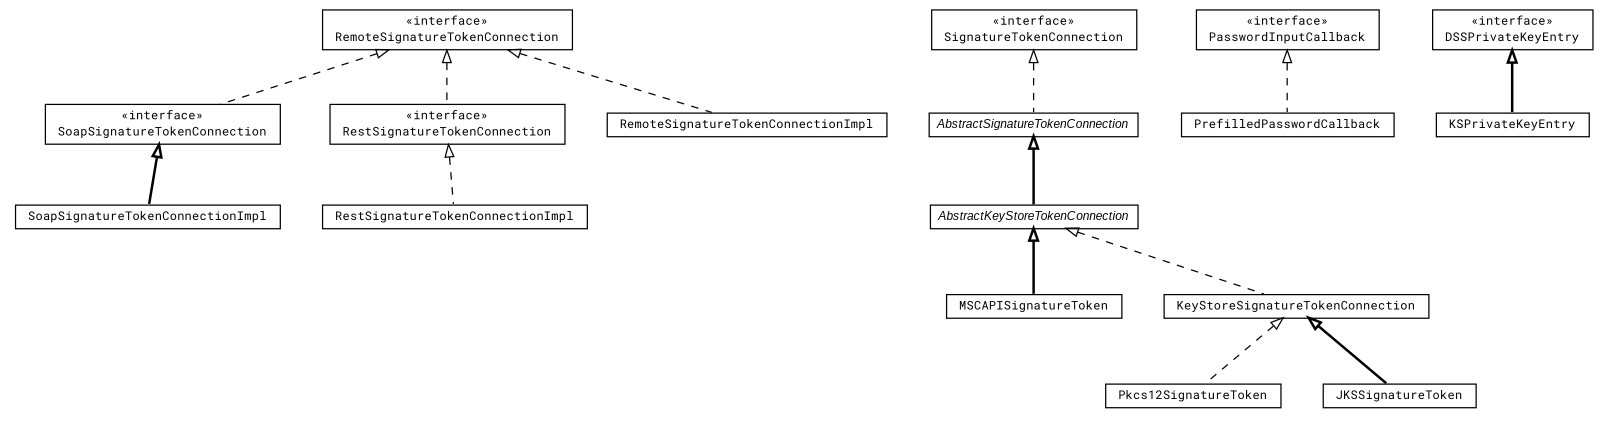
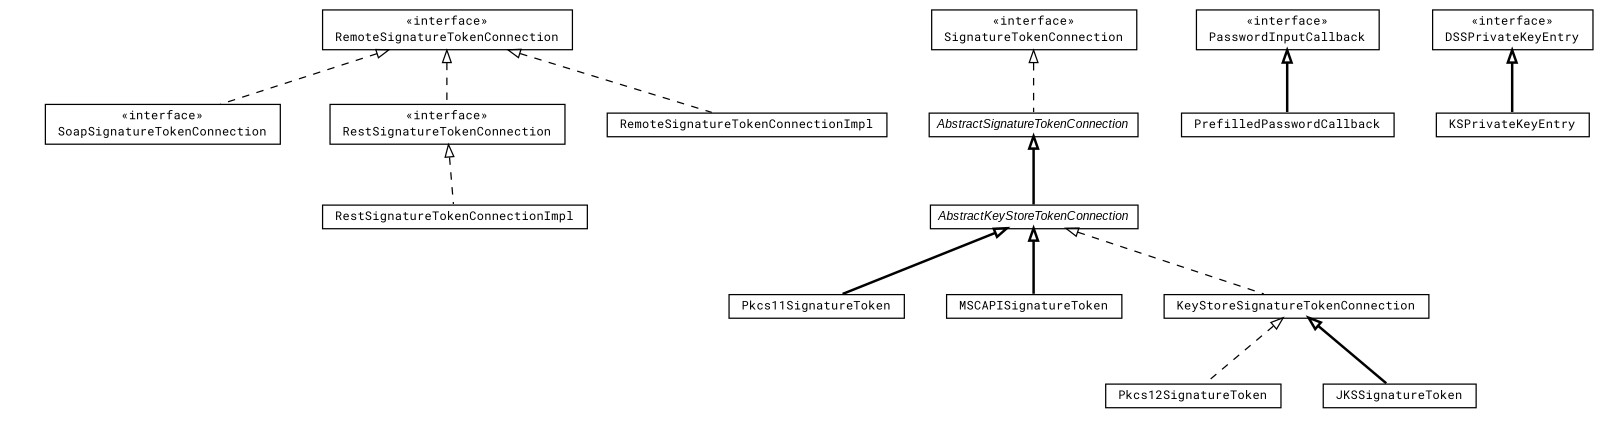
edge "PrefilledPasswordCallback" -> "PasswordInputCallback": style dashed -> bold
node "SoapSignatureTokenConnectionImpl": removed
node "Pkcs11SignatureToken": added
